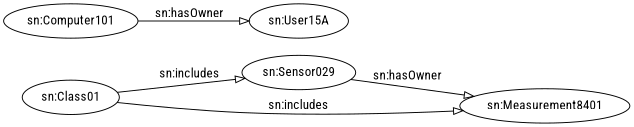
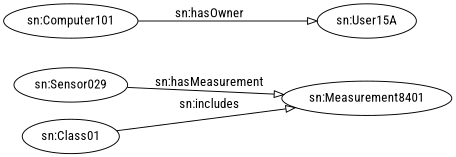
edge "sn:Sensor029" -> "sn:Measurement8401": label "sn:hasOwner" -> "sn:hasMeasurement"
edge "sn:Class01" -> "sn:Sensor029": removed, label "sn:includes"
